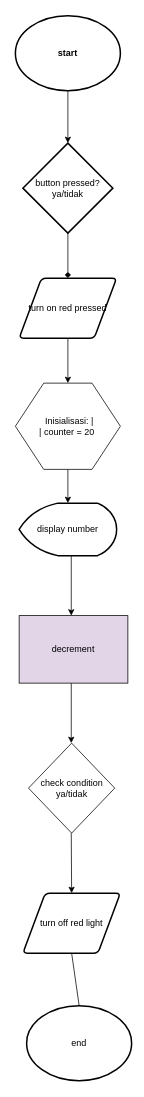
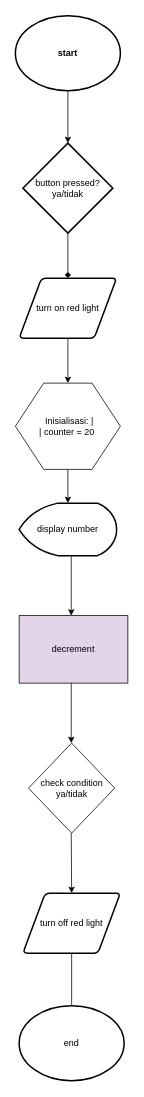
node "turn on red pressed": label "turn on red pressed" -> "turn on red light"
node "end": moved (79, 1043) -> (72, 1043)
